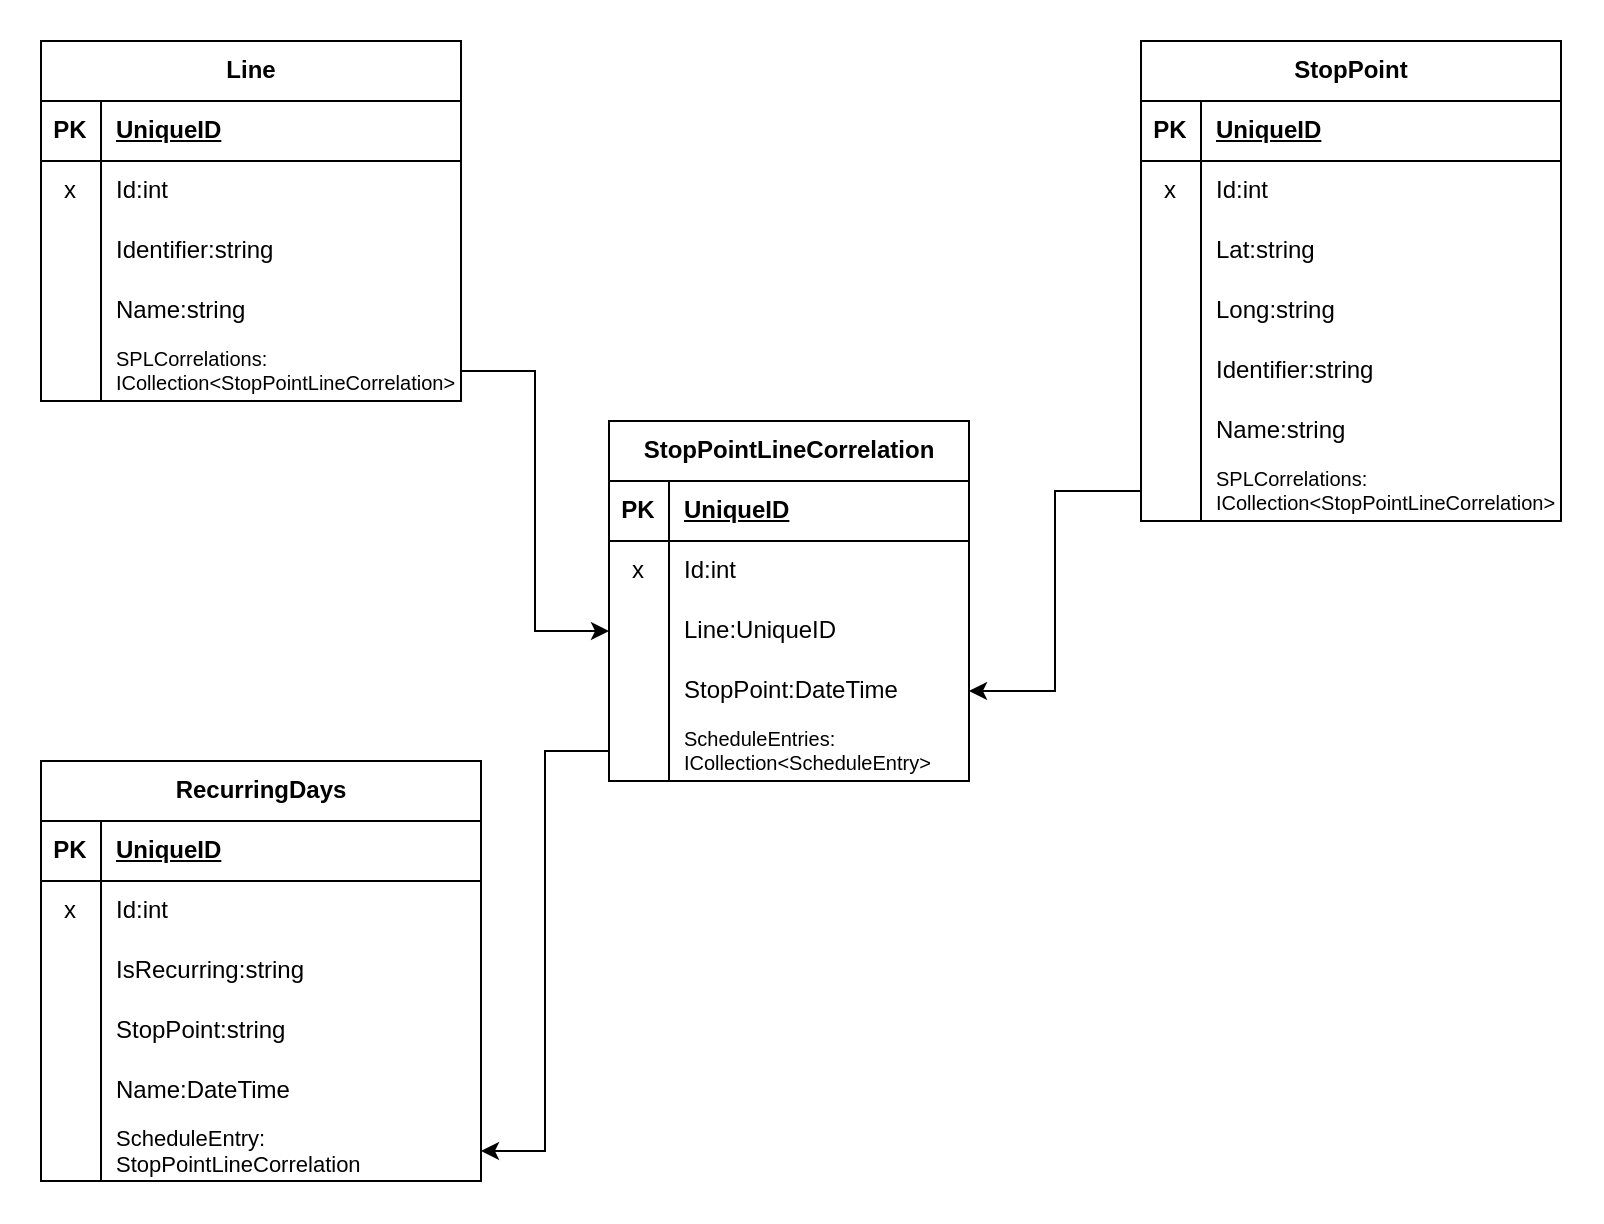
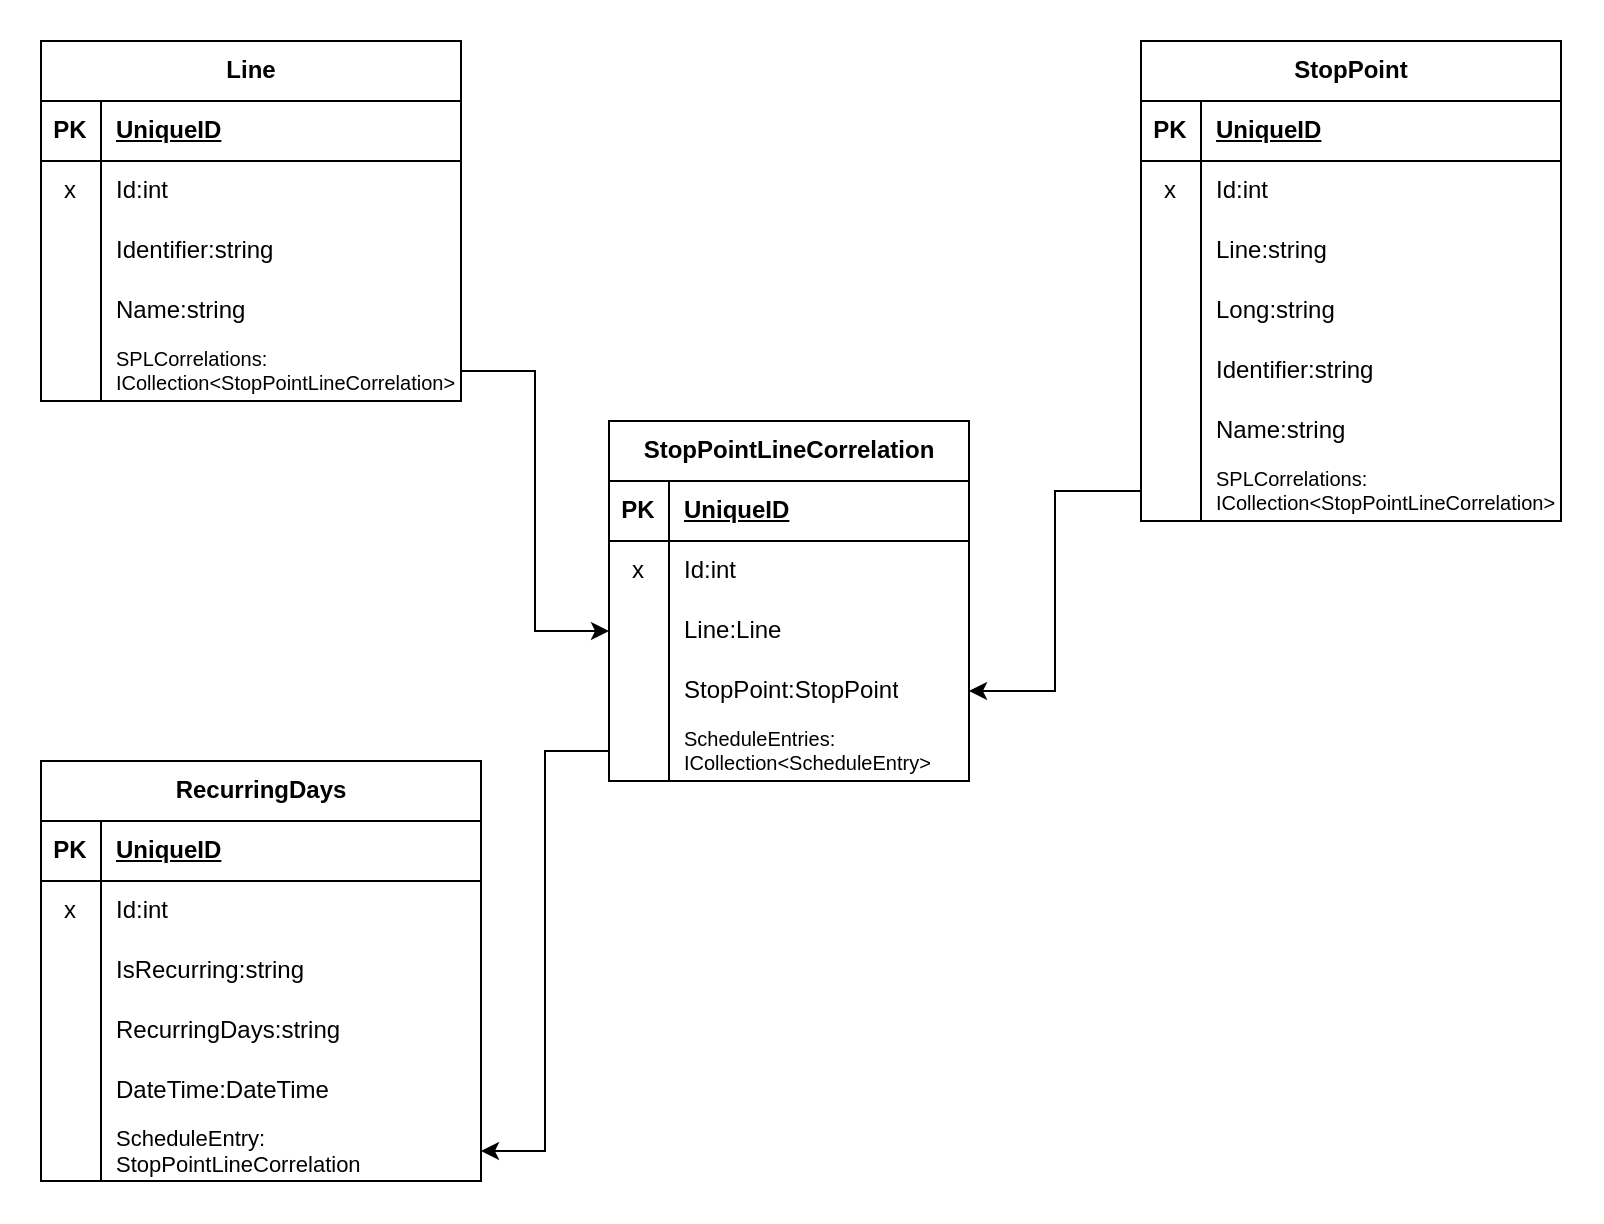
node "Lat:string": label "Lat:string" -> "Line:string"
node "Line:UniqueID": label "Line:UniqueID" -> "Line:Line"
node "StopPoint:DateTime": label "StopPoint:DateTime" -> "StopPoint:StopPoint"
node "StopPoint:string": label "StopPoint:string" -> "RecurringDays:string"
node "Name:DateTime": label "Name:DateTime" -> "DateTime:DateTime"
